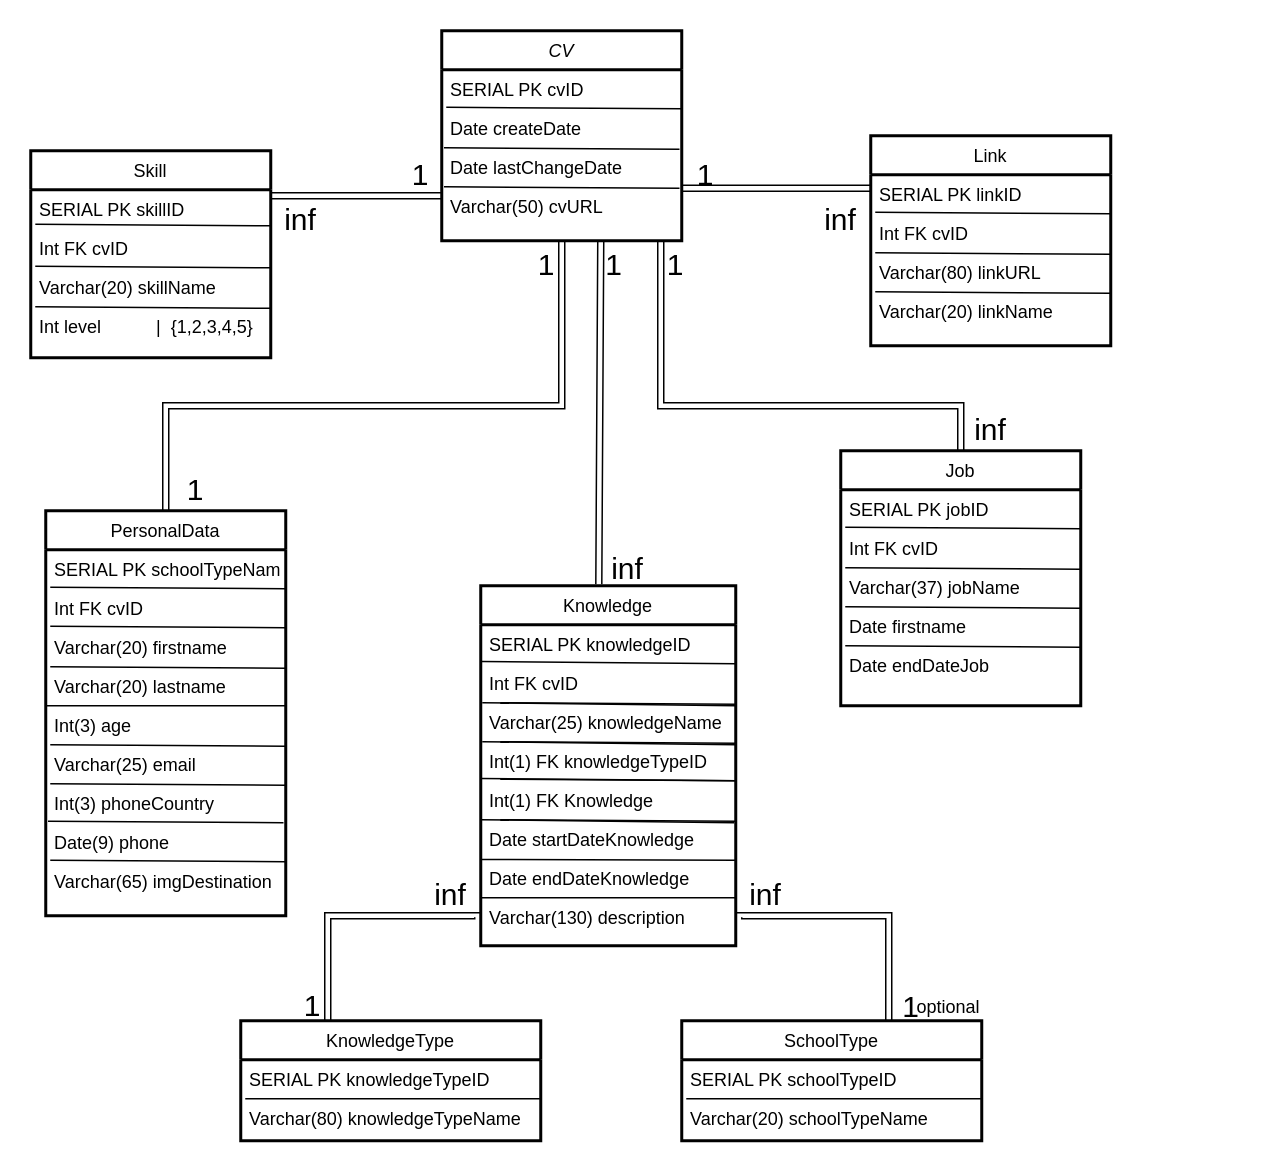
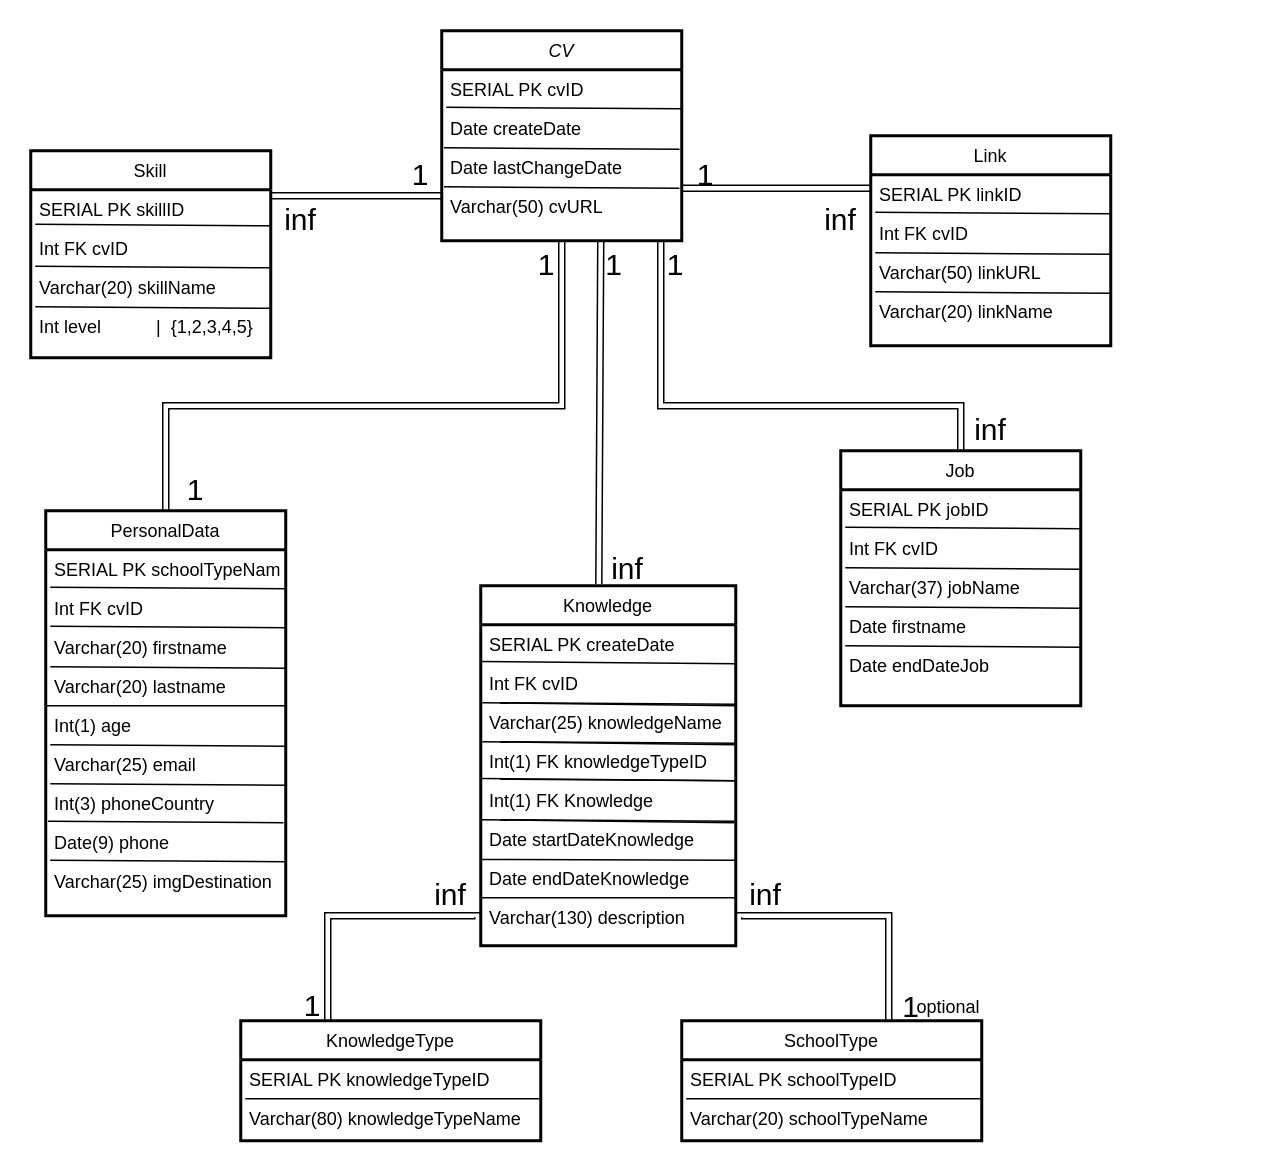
node "Varchar(80) linkURL": label "Varchar(80) linkURL" -> "Varchar(50) linkURL"
node "SERIAL PK knowledgeID": label "SERIAL PK knowledgeID" -> "SERIAL PK createDate"
node "Int(3) age": label "Int(3) age" -> "Int(1) age"
node "Varchar(65) imgDestination": label "Varchar(65) imgDestination" -> "Varchar(25) imgDestination"
